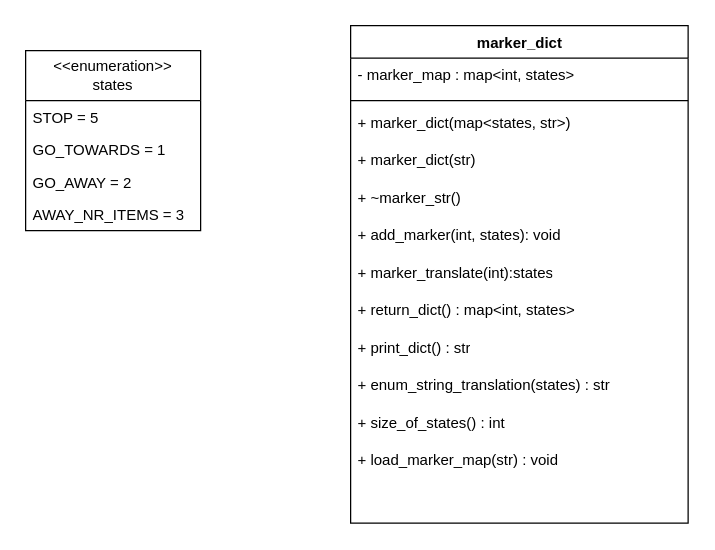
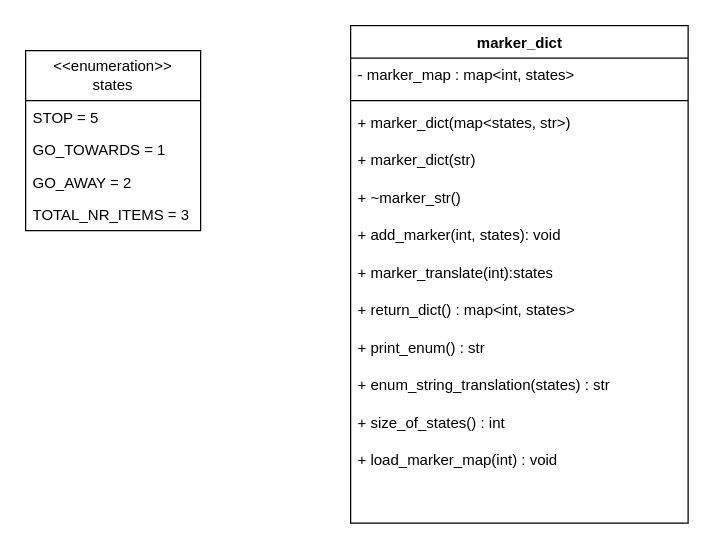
node "AWAY_NR_ITEMS = 3": label "AWAY_NR_ITEMS = 3" -> "TOTAL_NR_ITEMS = 3"
node "+ print_dict() : str": label "+ print_dict() : str" -> "+ print_enum() : str"
node "+ load_marker_map(str) : void": label "+ load_marker_map(str) : void" -> "+ load_marker_map(int) : void"
